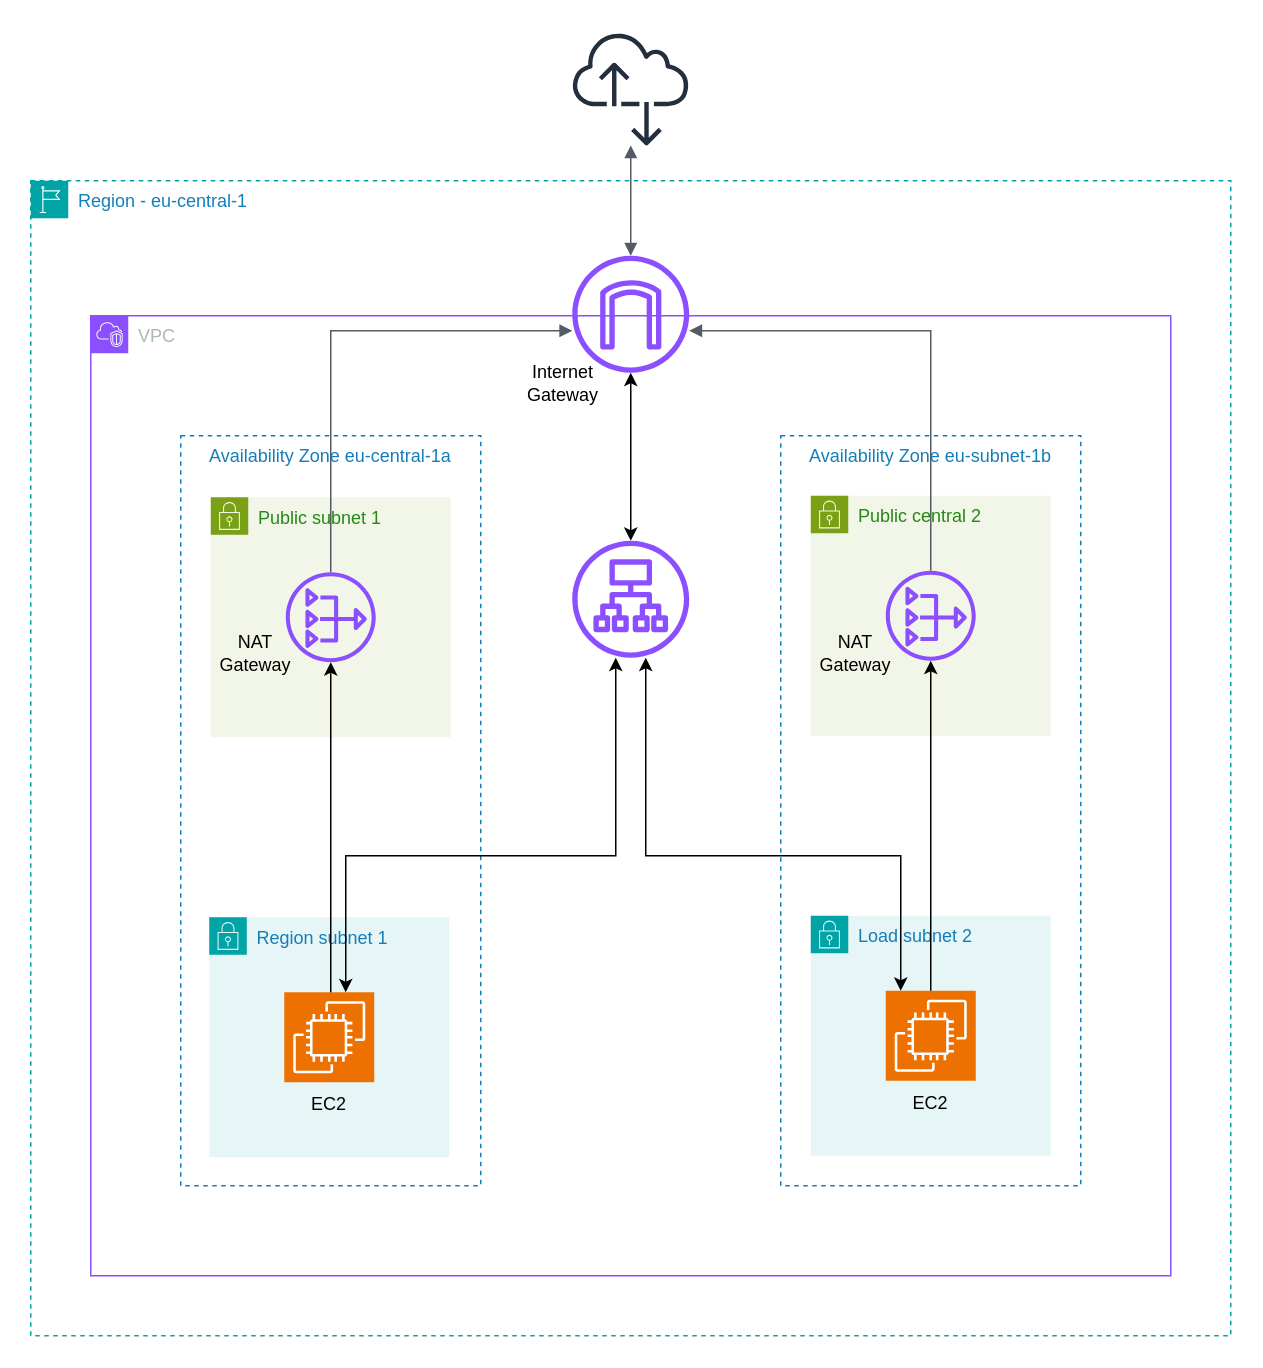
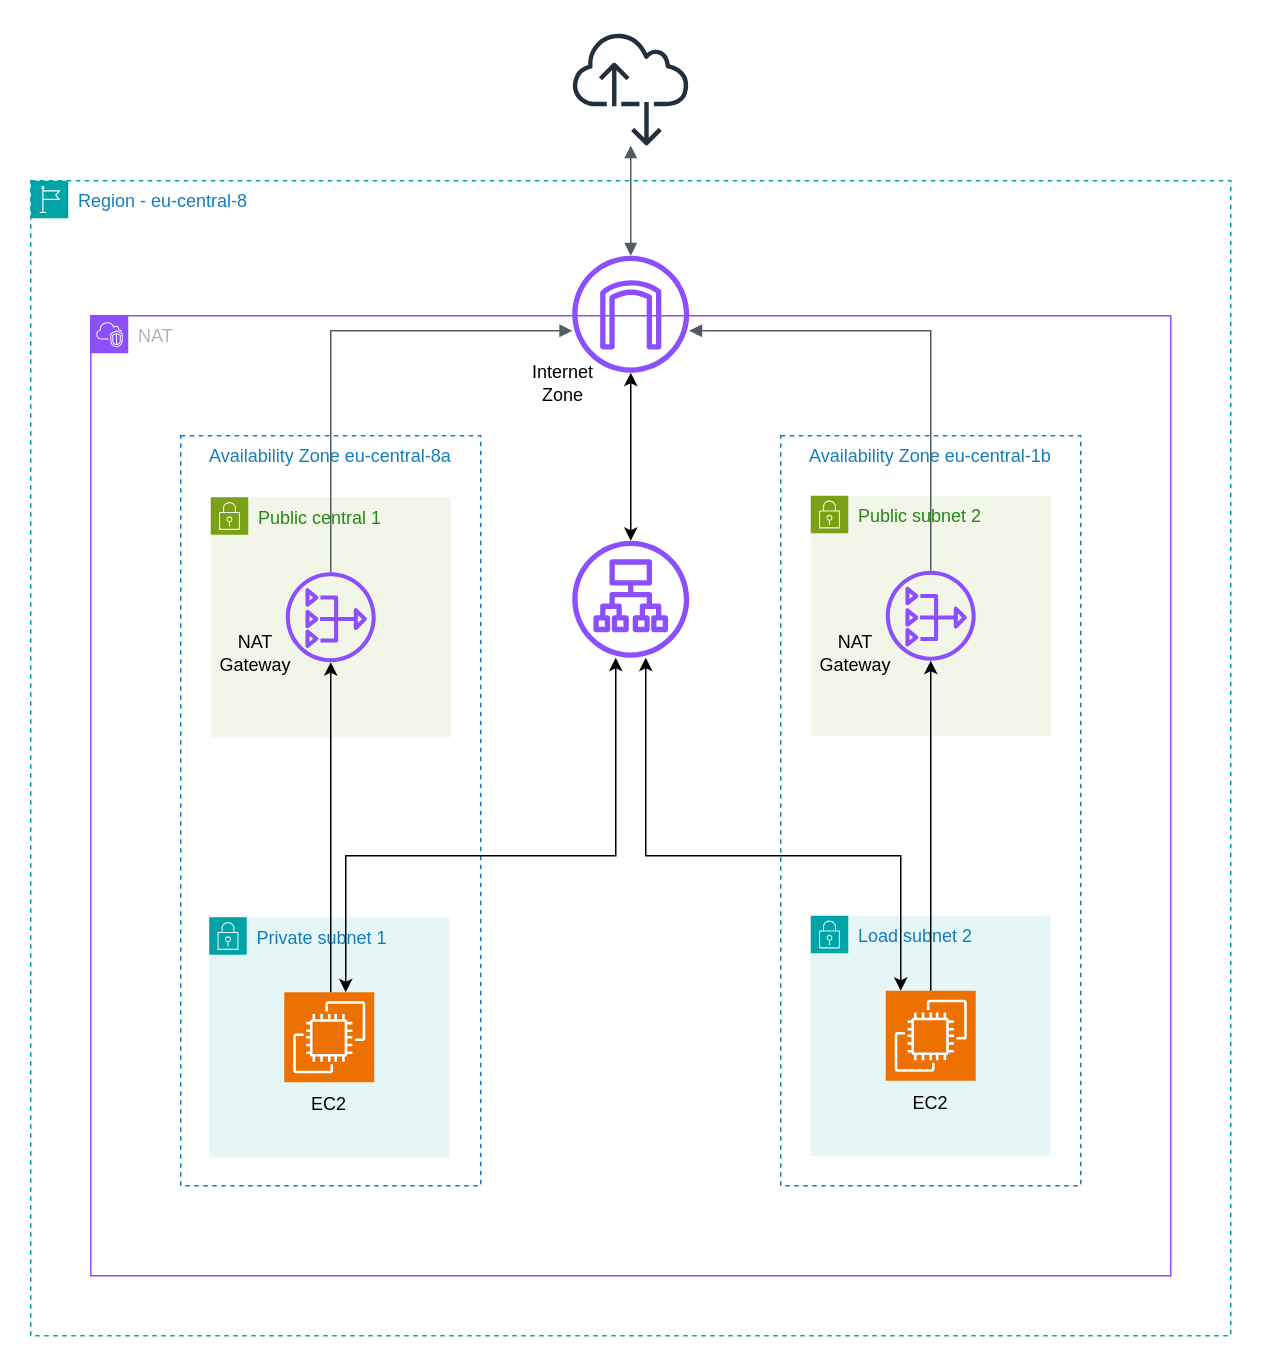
node "Region - eu-central-1": label "Region - eu-central-1" -> "Region - eu-central-8"
node "VPC": label "VPC" -> "NAT"
node "Internet Gateway": label "Internet Gateway" -> "Internet Zone"
node "Availability Zone eu-central-1a": label "Availability Zone eu-central-1a" -> "Availability Zone eu-central-8a"
node "Availability Zone eu-subnet-1b": label "Availability Zone eu-subnet-1b" -> "Availability Zone eu-central-1b"
node "Public central 2": label "Public central 2" -> "Public subnet 2"
node "Public subnet 1": label "Public subnet 1" -> "Public central 1"
node "Region subnet 1": label "Region subnet 1" -> "Private subnet 1"
